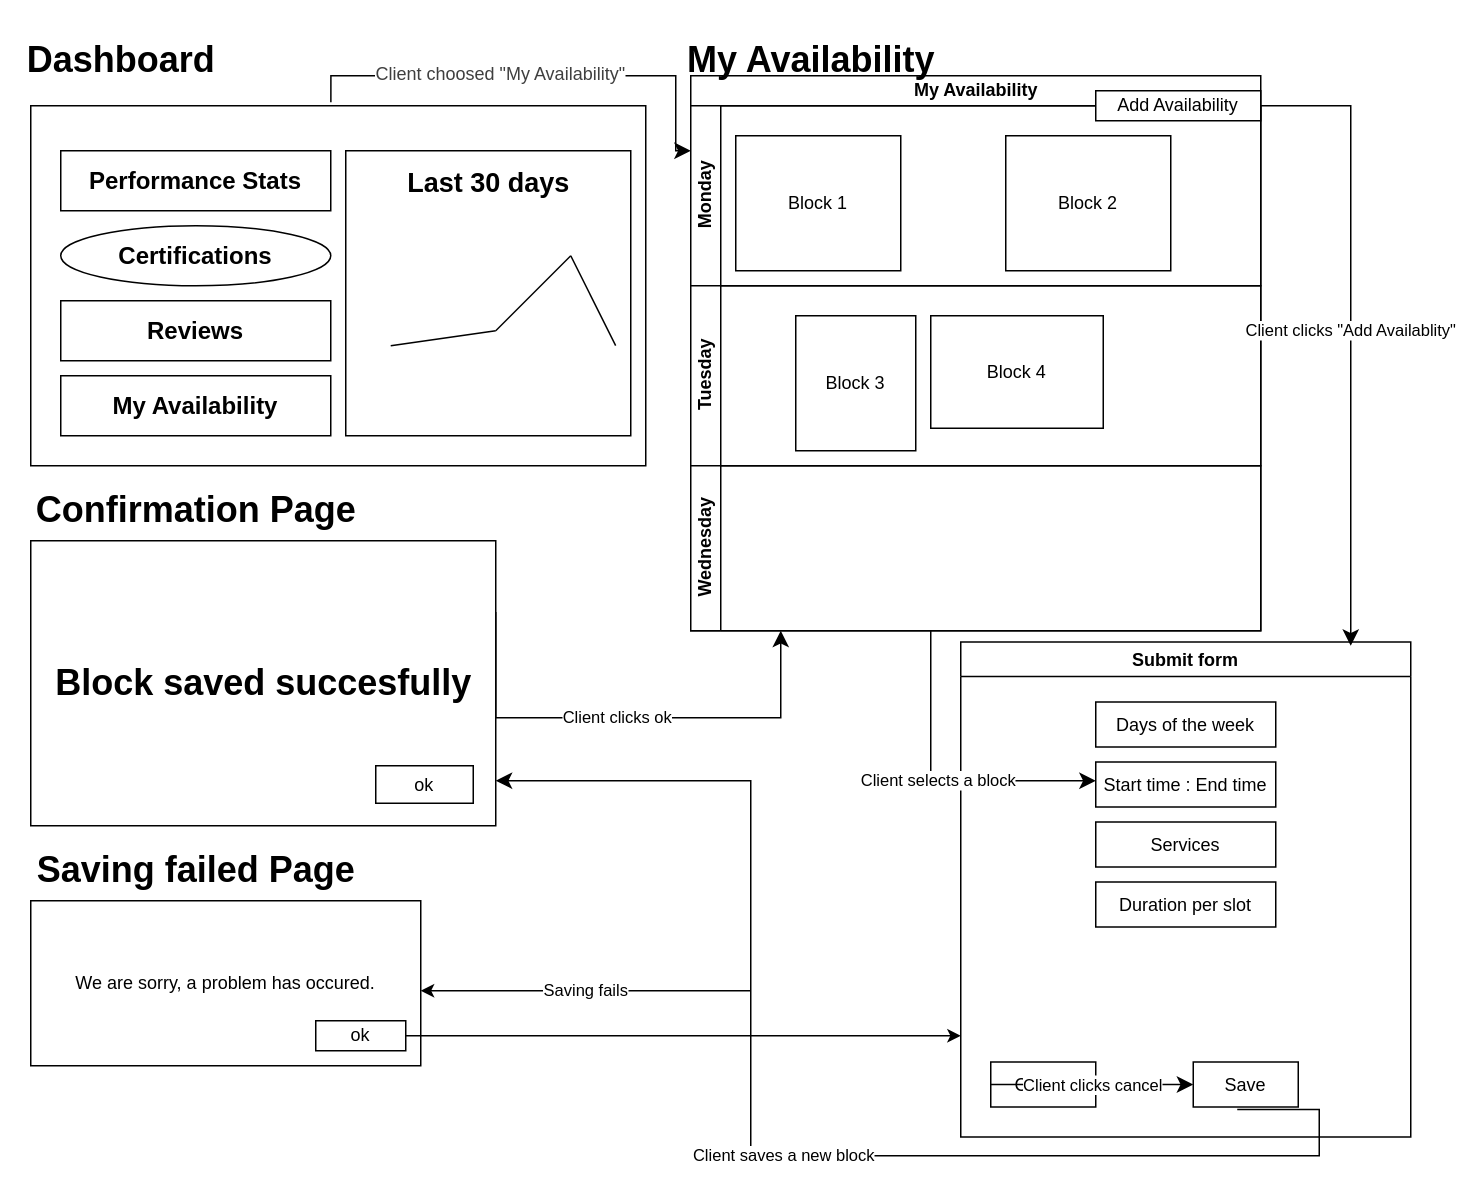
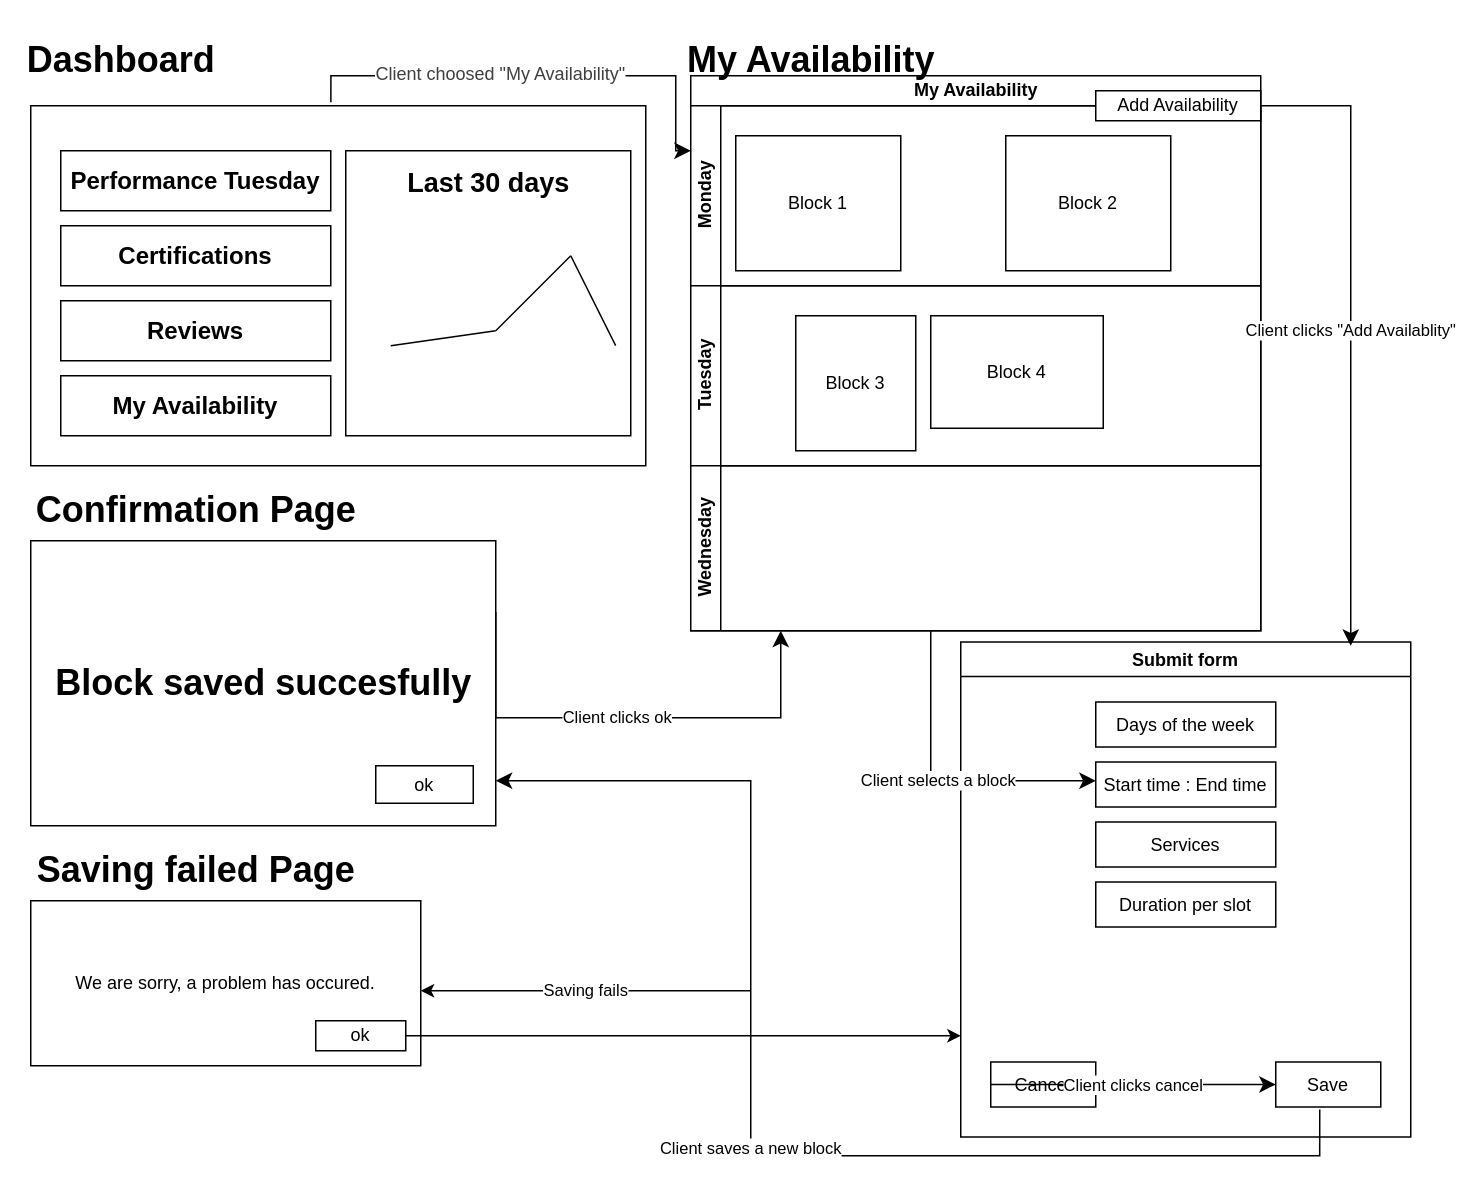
node "Performance Stats": label "Performance Stats" -> "Performance Tuesday"
node "Certifications": shape ellipse -> rectangle
node "Save": moved (1246, 1085) -> (1328, 1085)
